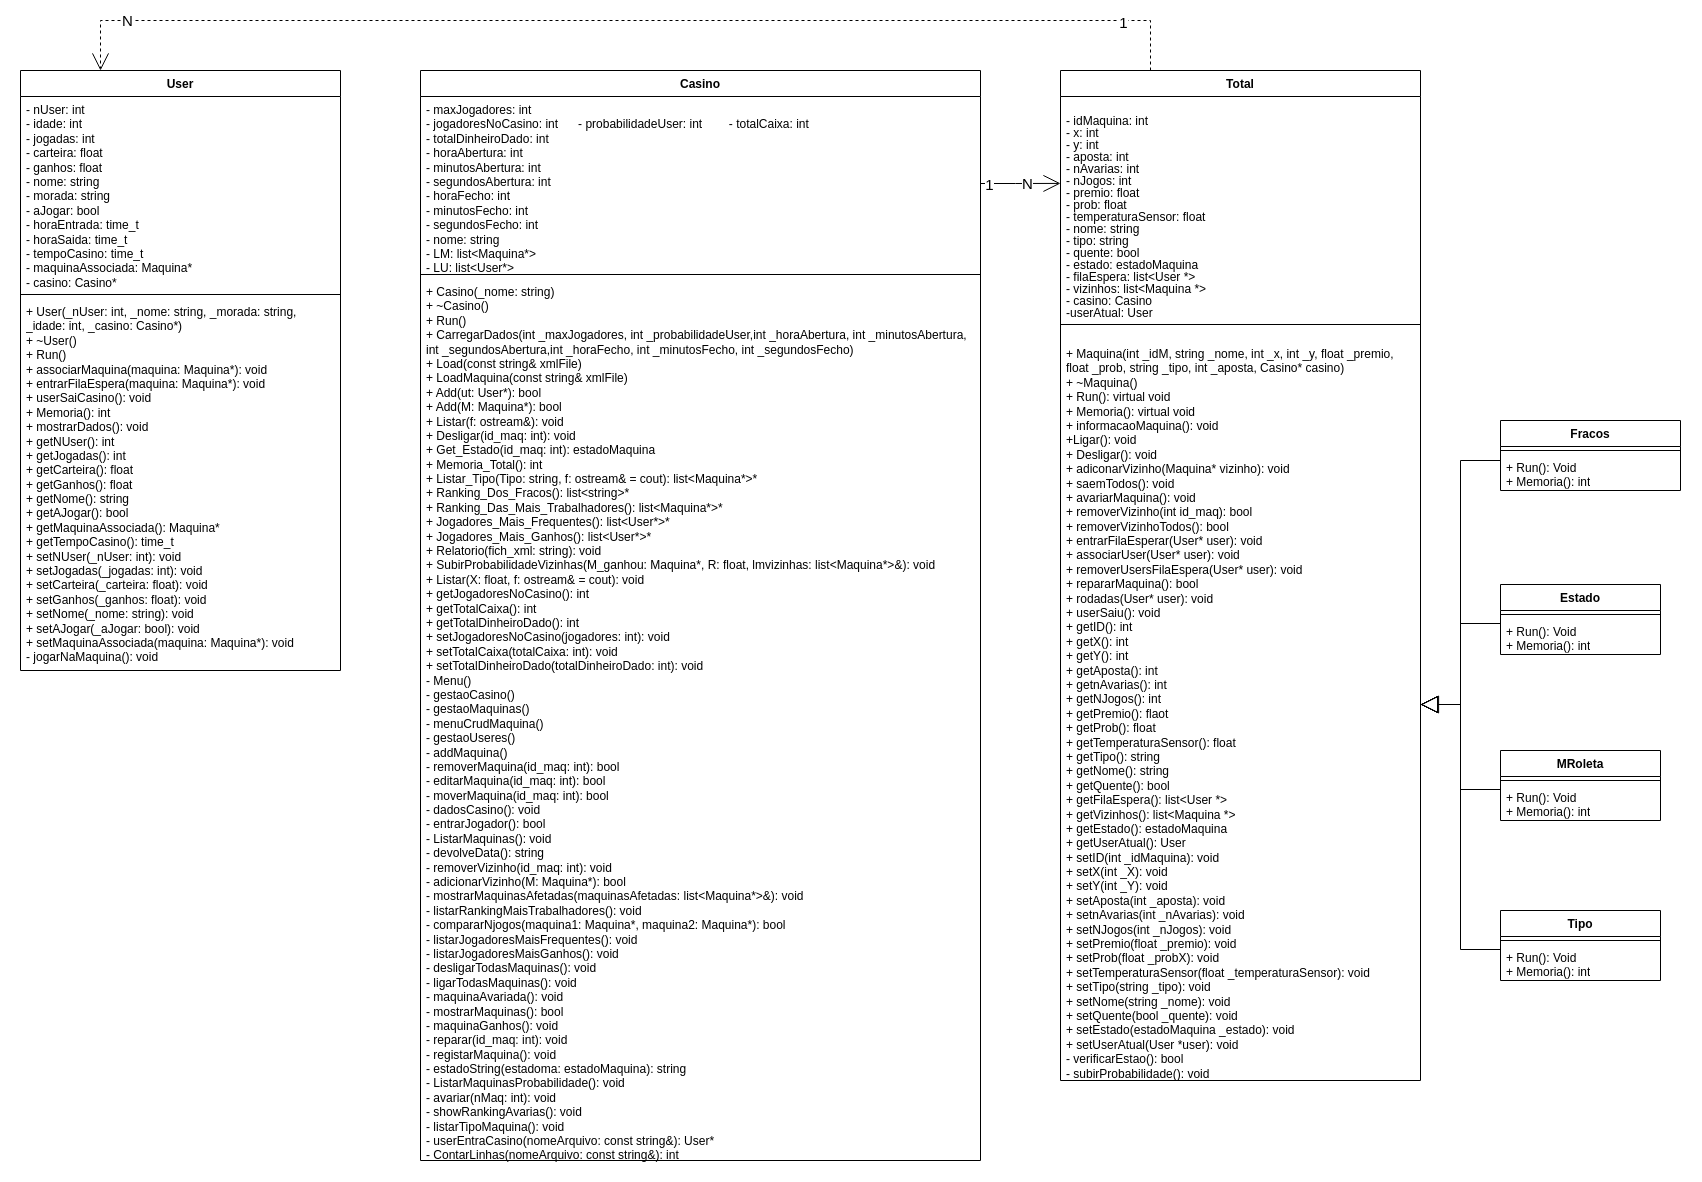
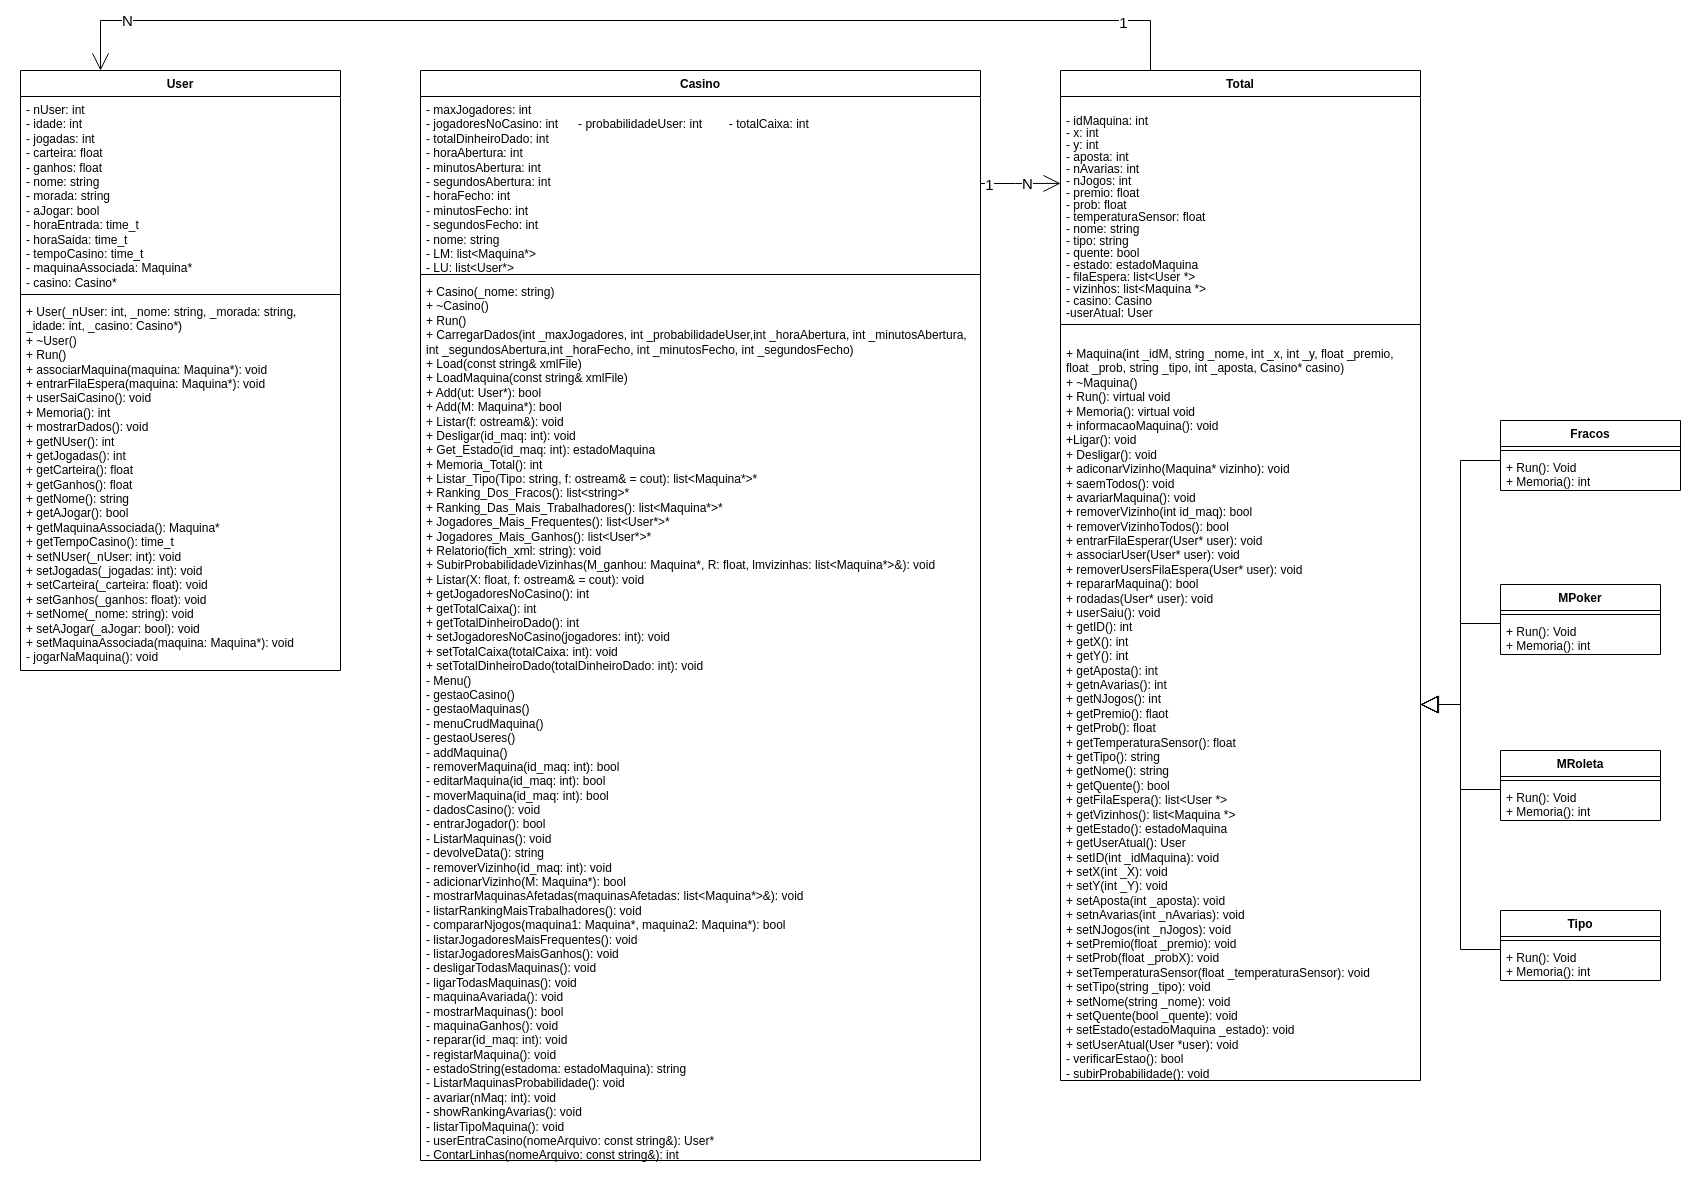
edge "Total" -> "User": style dashed -> solid
node "Estado": label "Estado" -> "MPoker"
